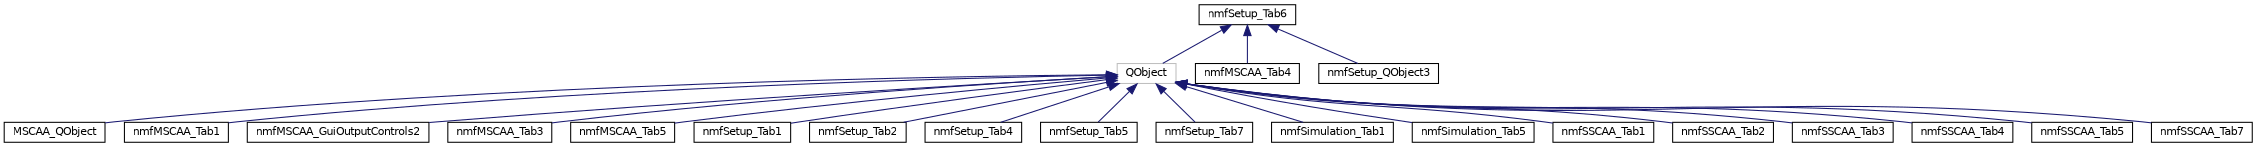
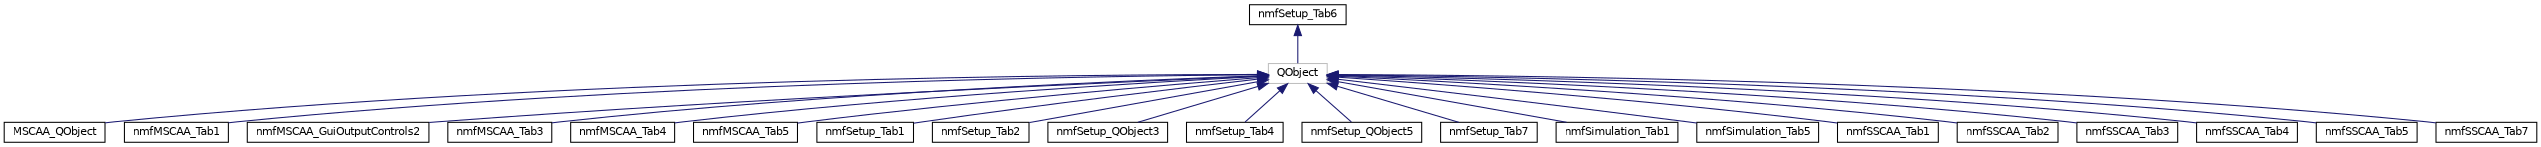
edge "nmfSetup_QObject3" -> "nmfSetup_Tab6": now "nmfSetup_QObject3" -> "QObject"
edge "nmfMSCAA_Tab4" -> "nmfSetup_Tab6": now "nmfMSCAA_Tab4" -> "QObject"
node "nmfSetup_Tab5": label "nmfSetup_Tab5" -> "nmfSetup_QObject5"
